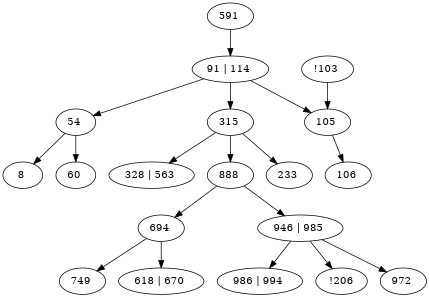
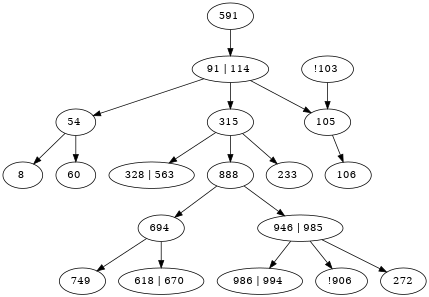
node "!206": label "!206" -> "!906"
node "972": label "972" -> "272"
